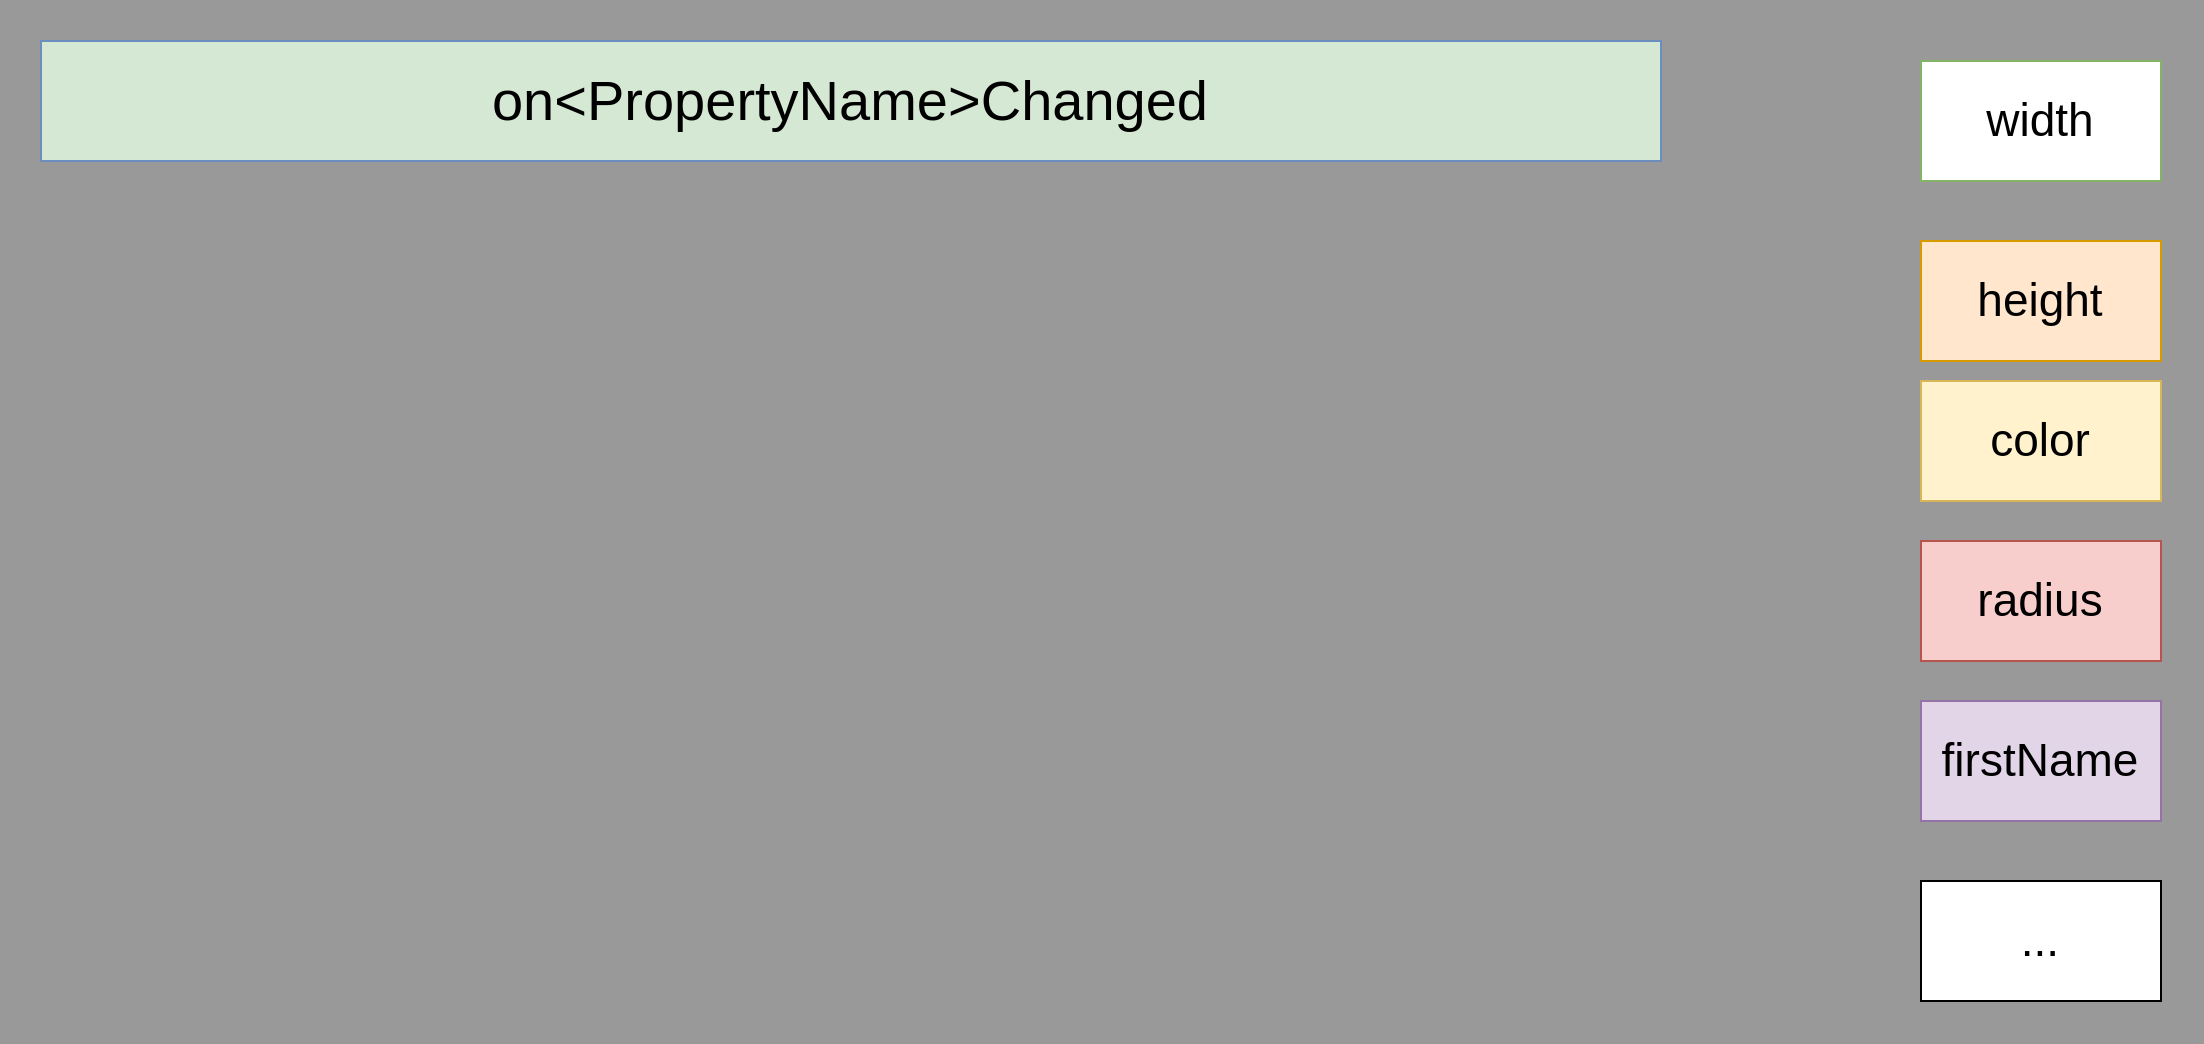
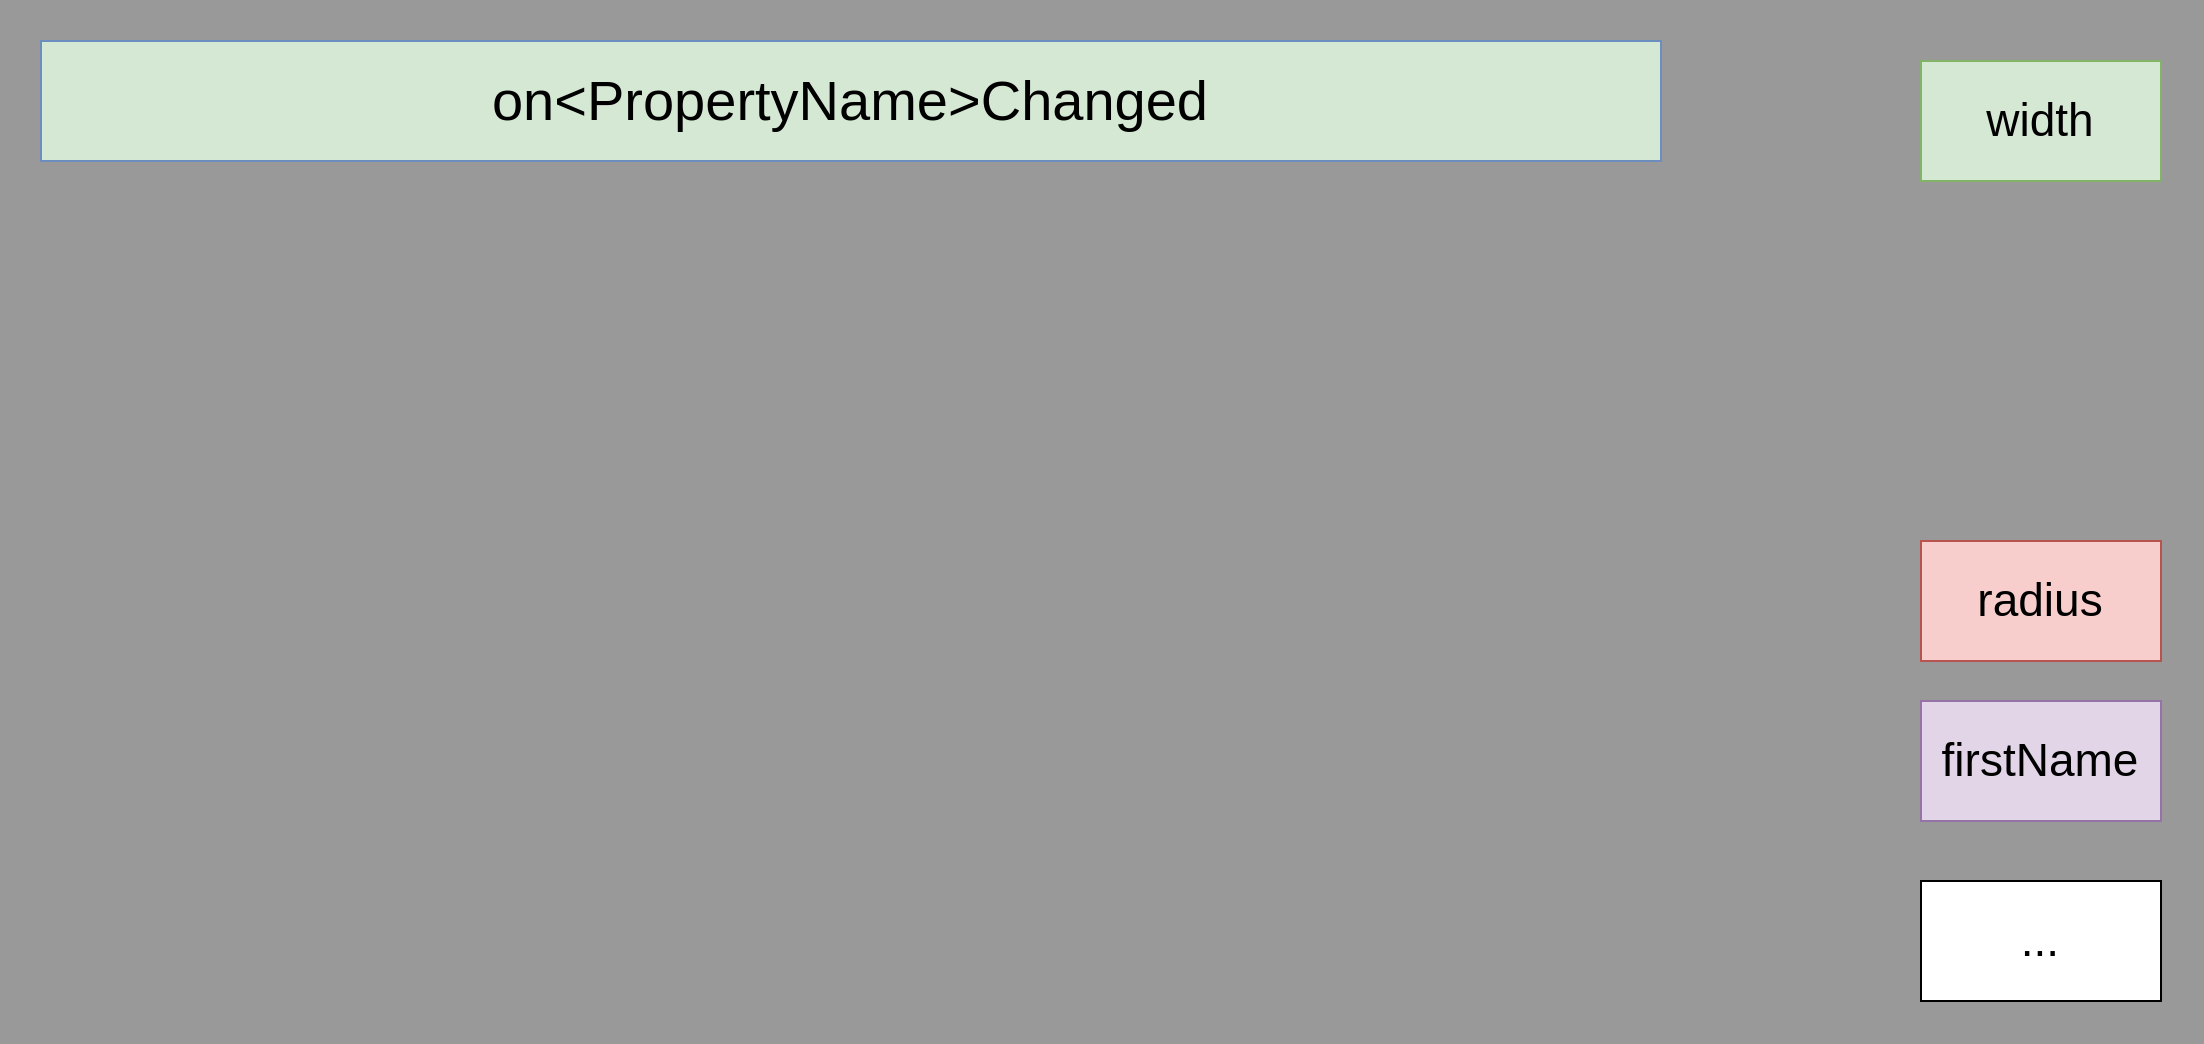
node "width": fillcolor #ffffff -> #d5e8d4
node "height": removed
node "color": removed
